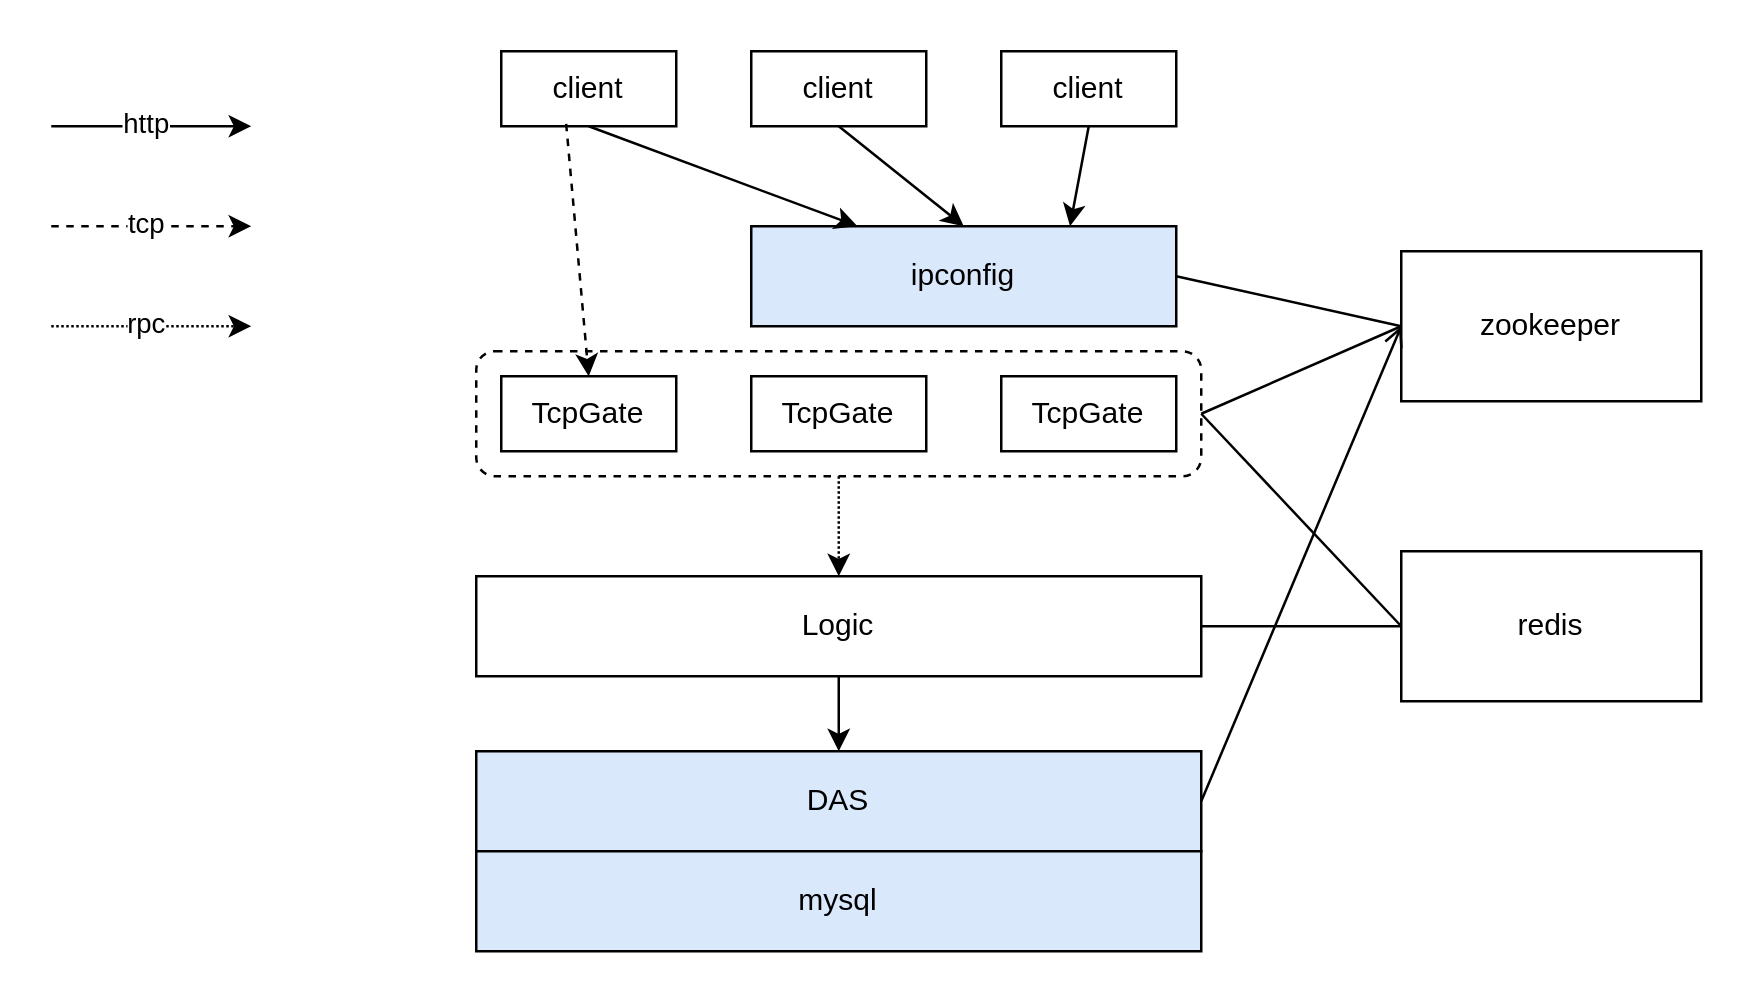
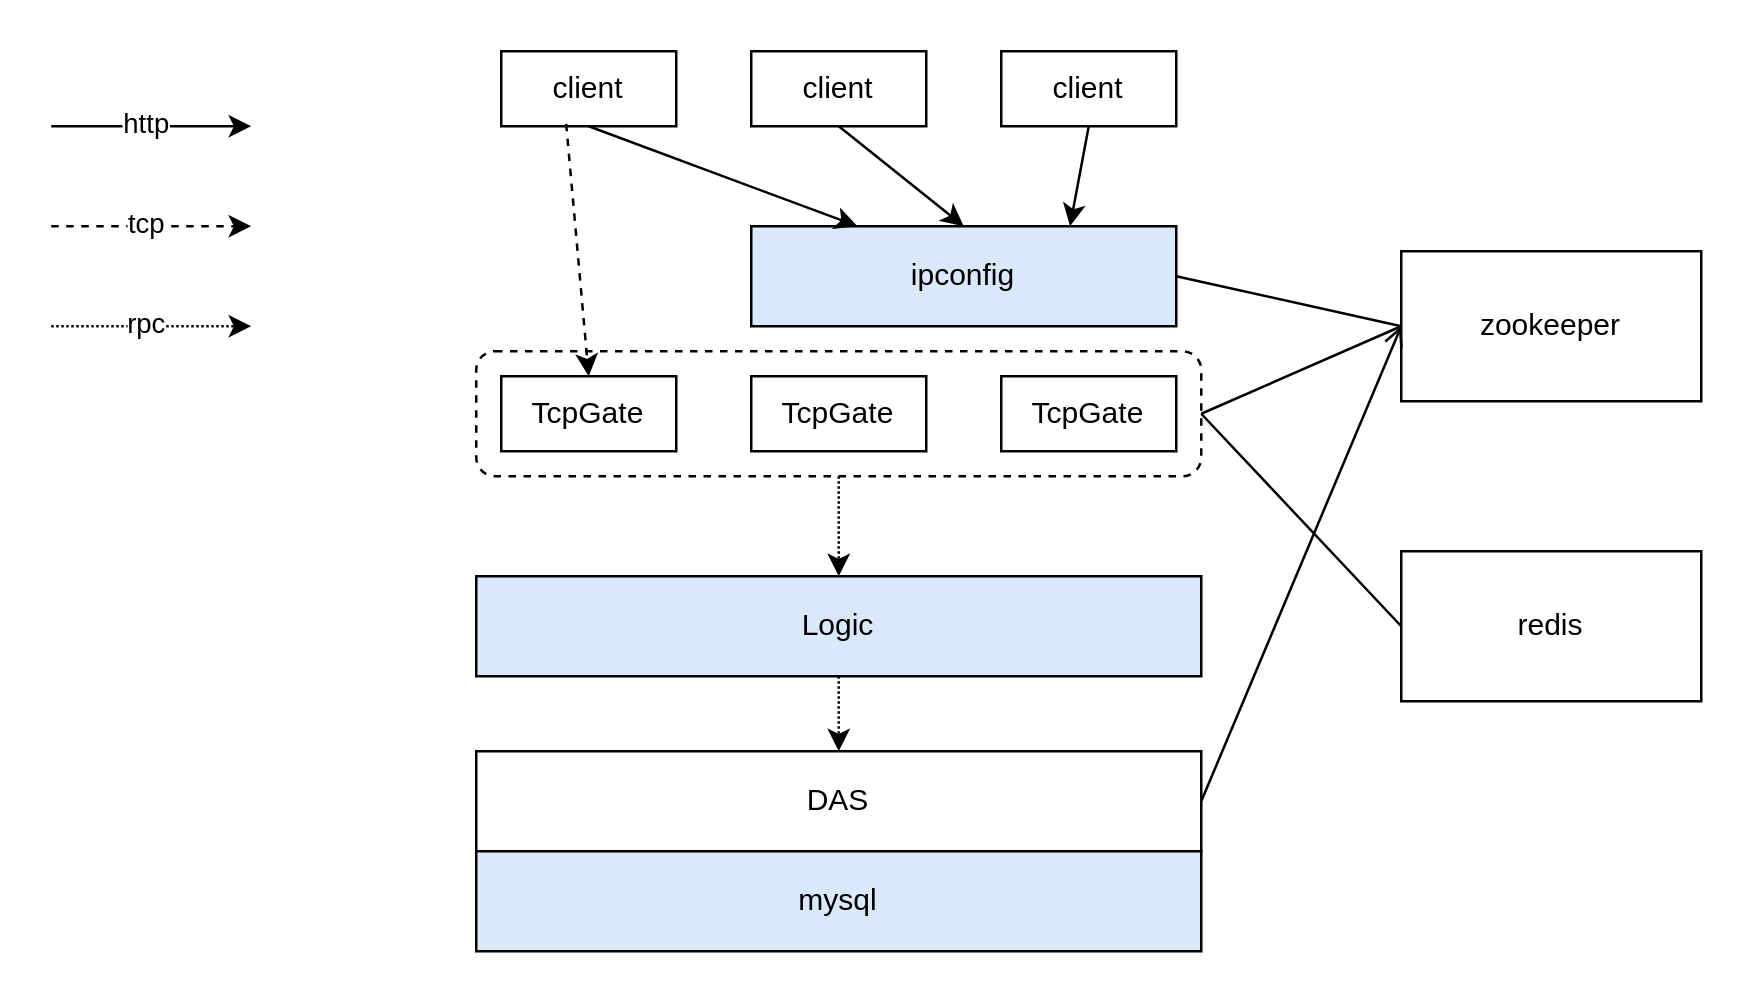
node "Logic": fillcolor #ffffff -> #dae8fc
edge "Logic" -- "redis": removed
edge "Logic" -> "DAS": style solid -> dashed
node "DAS": fillcolor #dae8fc -> #ffffff
